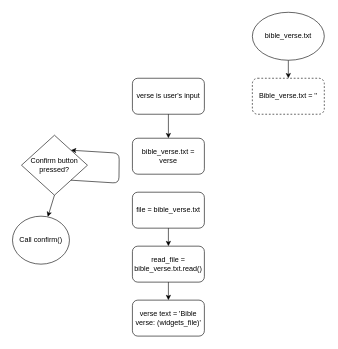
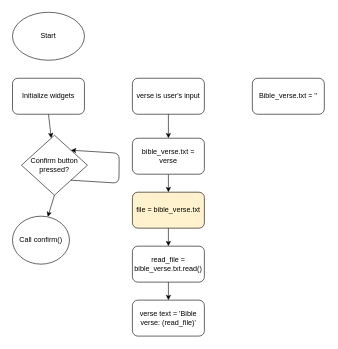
node "Start": added
node "bible_verse.txt": removed
edge "bible_verse.txt" -> "Bible_verse.txt = ''": removed
node "Initialize widgets": added
node "Bible_verse.txt = ''": style dashed -> solid
edge "Initialize widgets" -> "Confirm button pressed?": added
edge "bible_verse.txt = verse" -> "file = bible_verse.txt": added
node "file = bible_verse.txt": fillcolor #ffffff -> #fff2cc
node "verse text = 'Bible verse: (widgets_file)'": label "verse text = 'Bible verse: (widgets_file)'" -> "verse text = 'Bible verse: (read_file)'"
